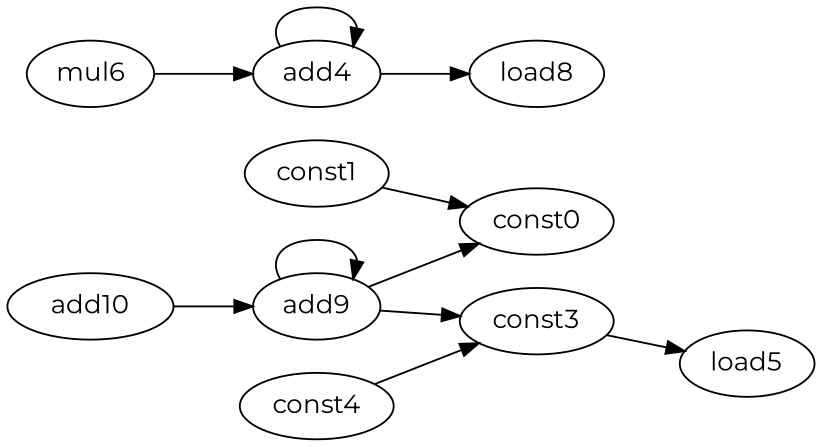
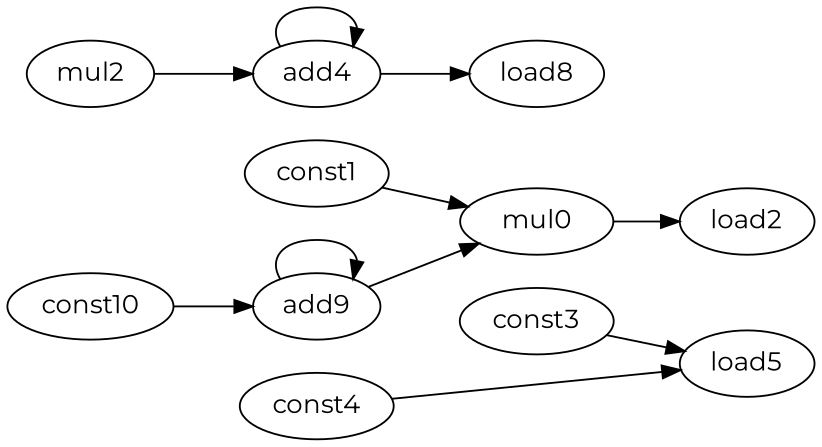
node "mul6": label "mul6" -> "mul2"
node "const0": label "const0" -> "mul0"
node "load2": added
node "add10": label "add10" -> "const10"
edge "add9" -> "const3": removed
edge "const4" -> "const3": now "const4" -> "load5"
